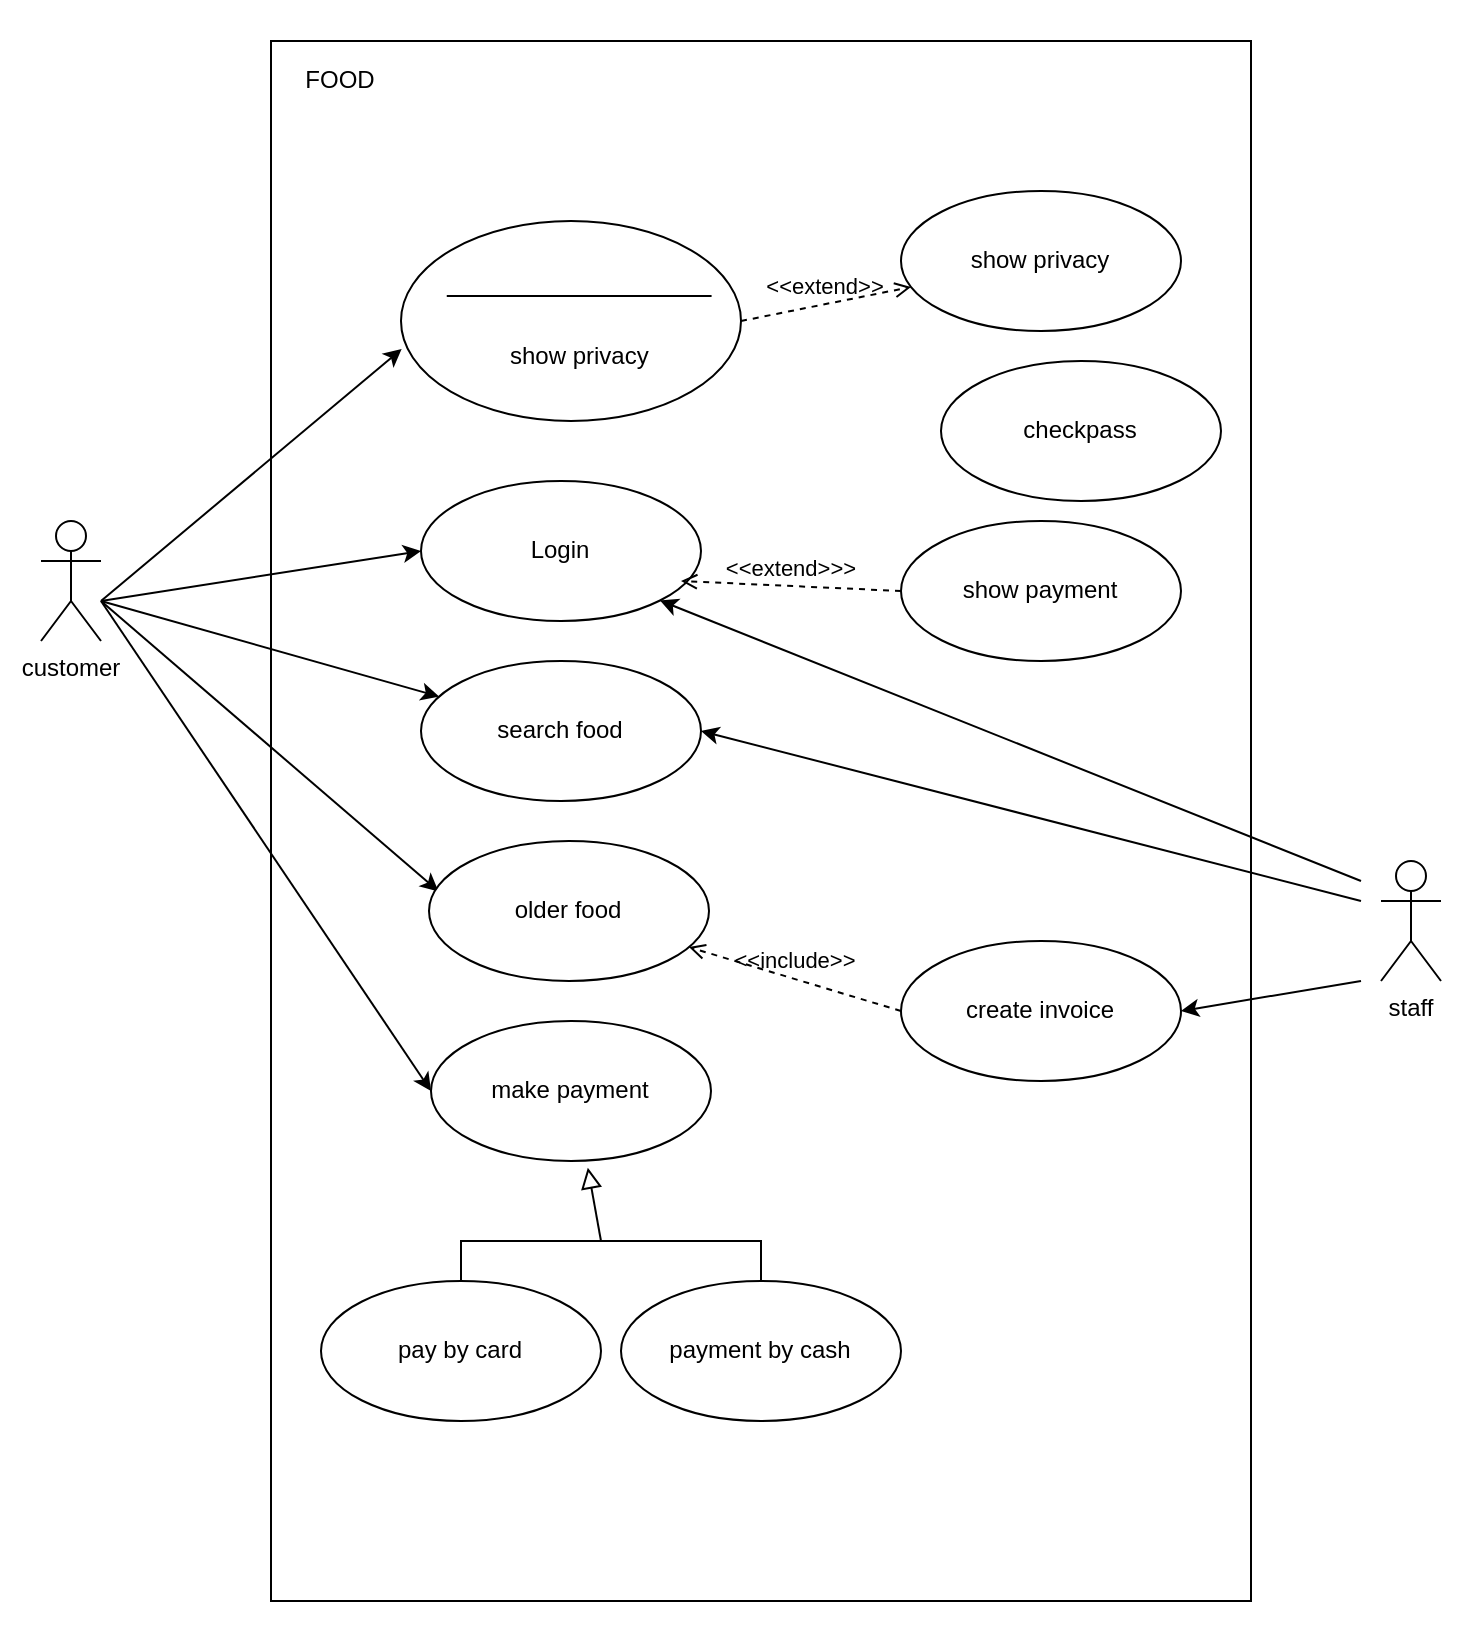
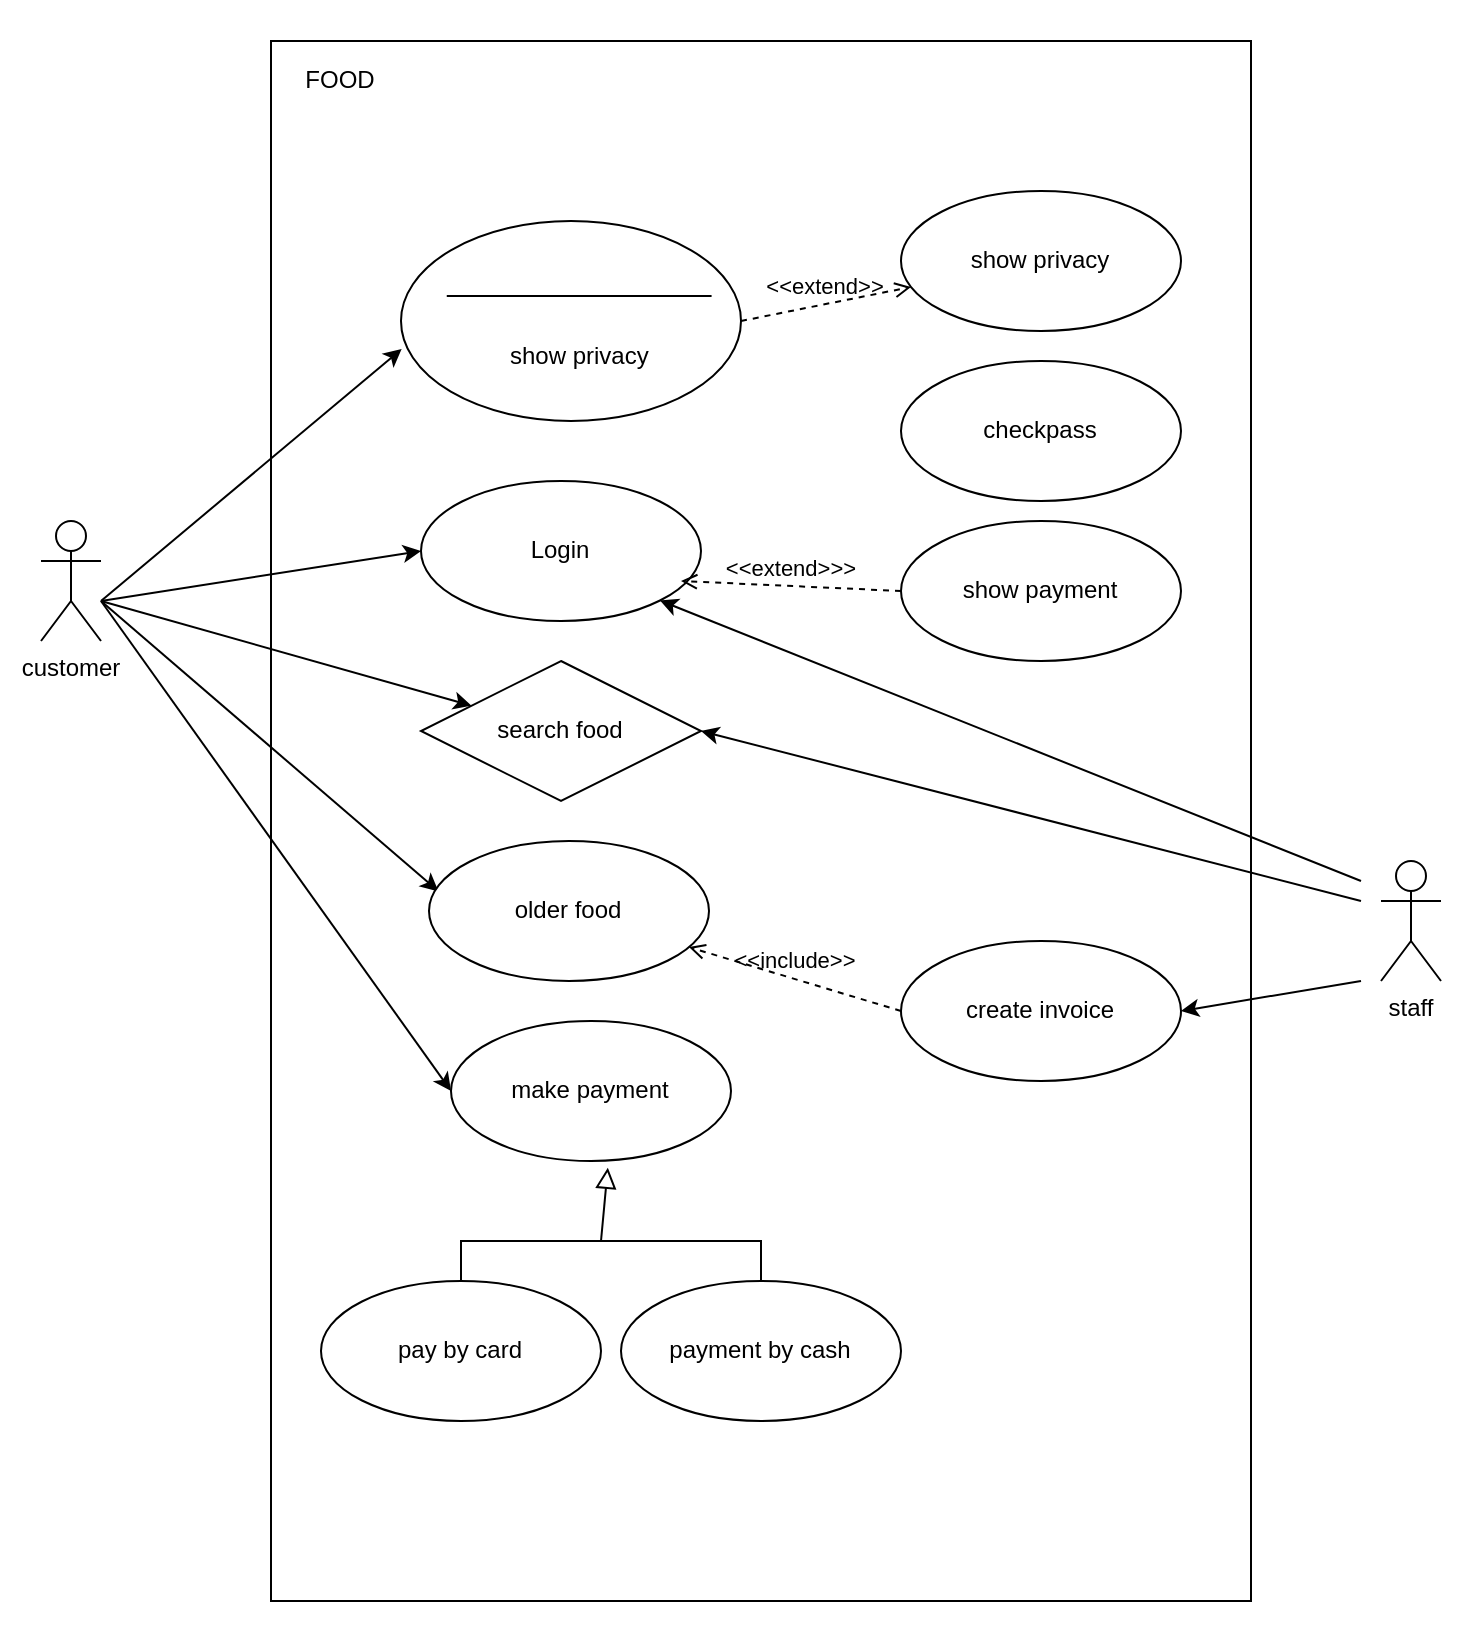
node "checkpass": moved (1081, 431) -> (1041, 431)
node "search food": shape ellipse -> diamond
node "make payment": moved (571, 1091) -> (591, 1091)
